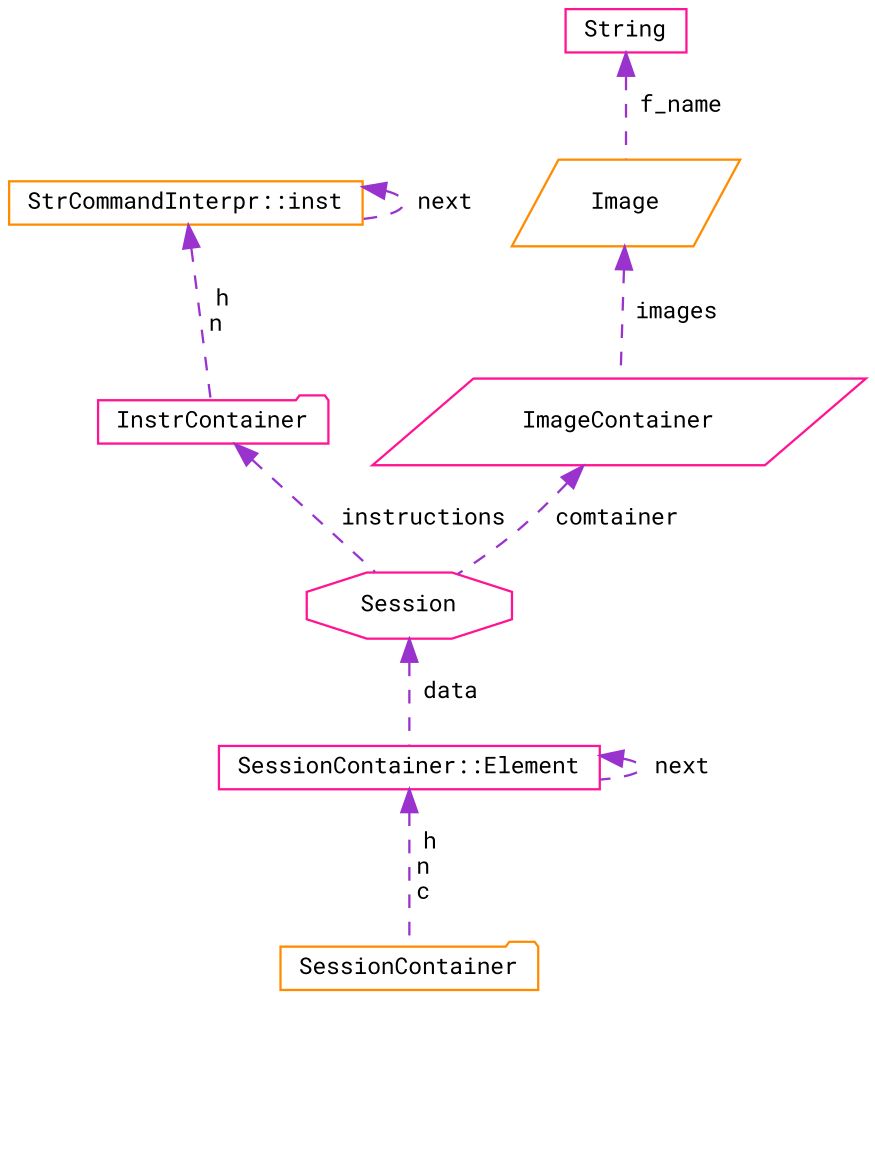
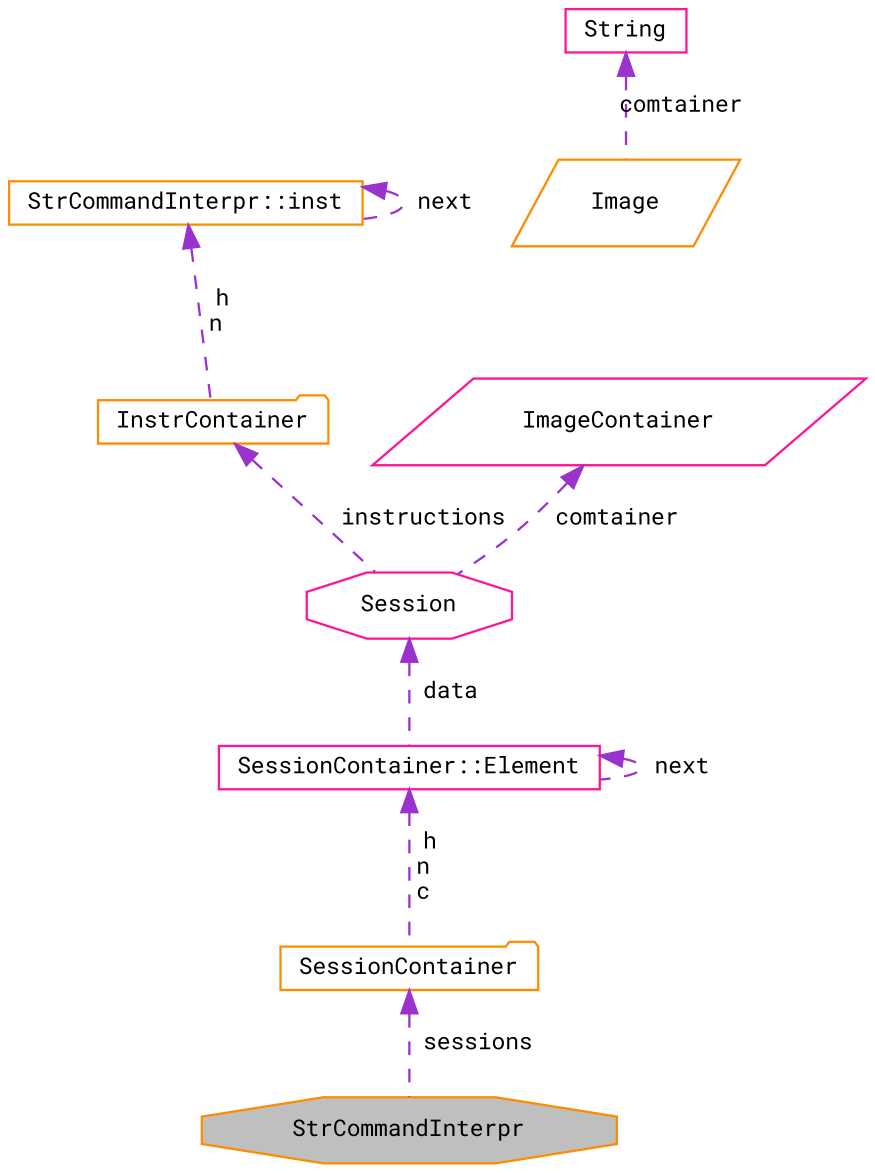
edge "Image" -> "String": label " f_name" -> " comtainer"
edge "ImageContainer" -> "Image": removed, label "images"
node "InstrContainer": color deeppink -> darkorange
node "StrCommandInterpr": added
